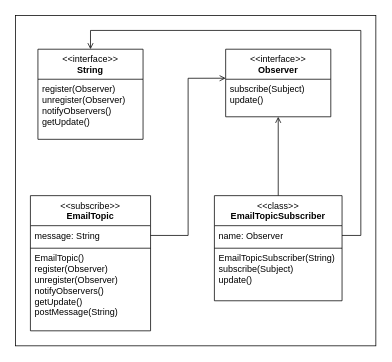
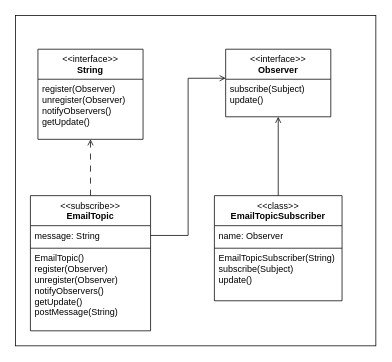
edge "name: Observer" -> "<<interface>> String": removed
edge "<<subscribe>> EmailTopic" -> "<<interface>> String": added
